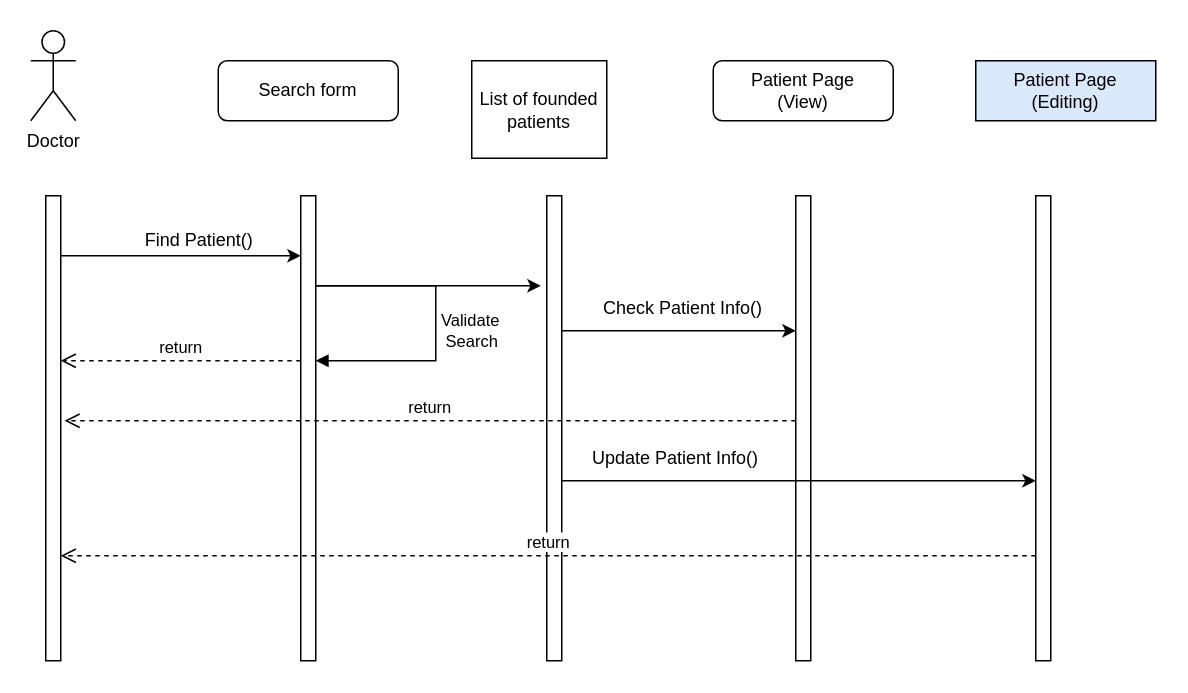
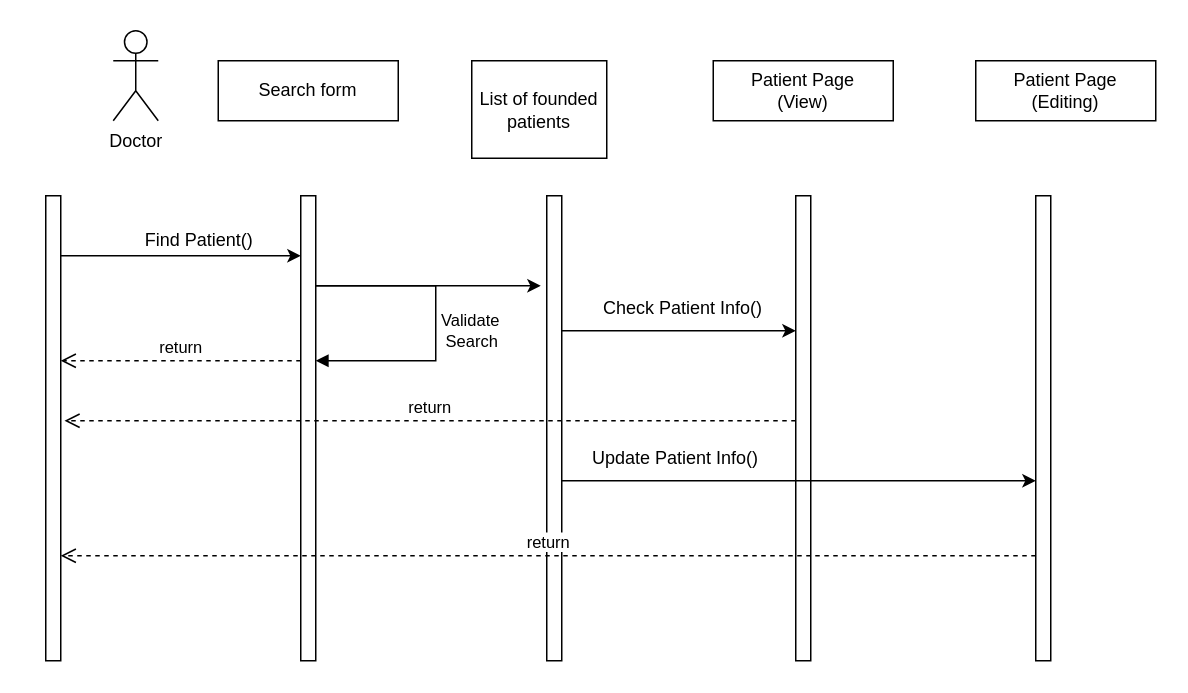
node "Doctor": moved (53, 76) -> (136, 76)
node "Search form": shape rounded rectangle -> rectangle
node "Patient Page (View)": shape rounded rectangle -> rectangle
node "Patient Page (Editing)": fillcolor #dae8fc -> #ffffff
